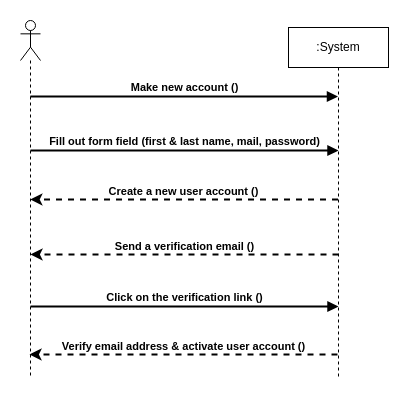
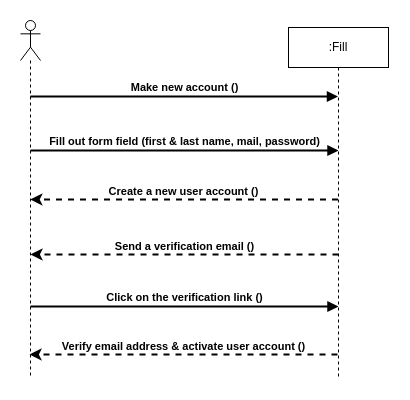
node ":System": label ":System" -> ":Fill"
